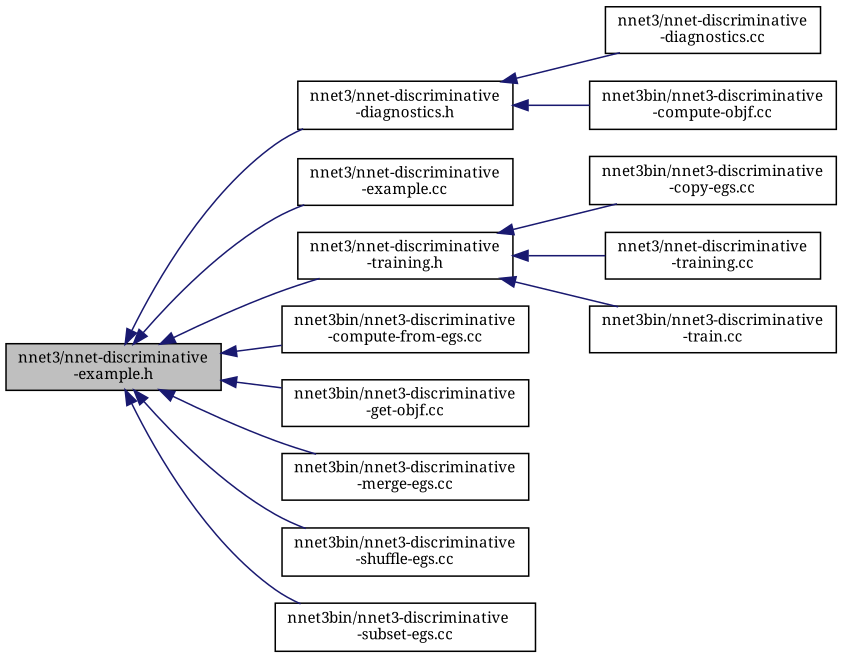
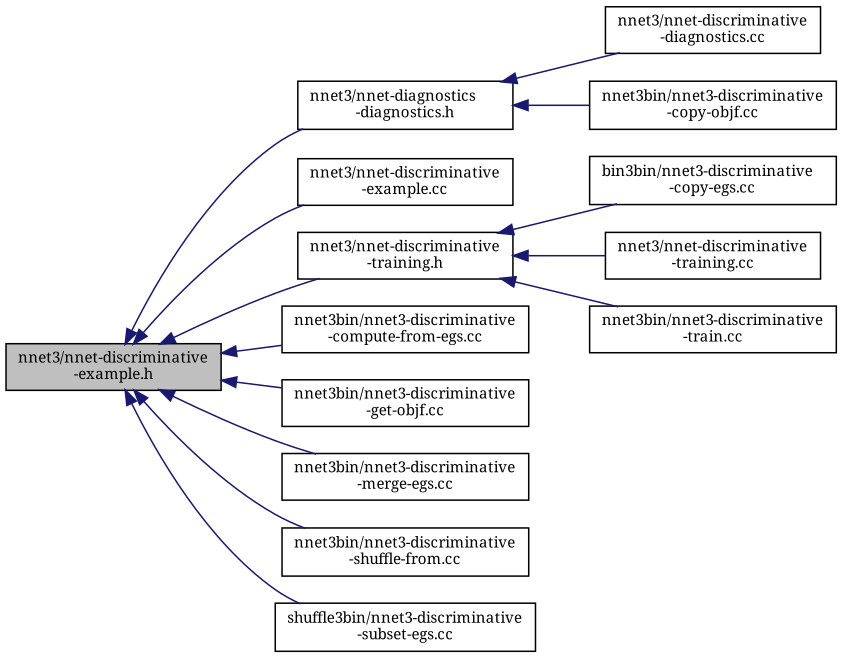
node "nnet3/nnet-discriminative -diagnostics.h": label "nnet3/nnet-discriminative -diagnostics.h" -> "nnet3/nnet-diagnostics -diagnostics.h"
node "nnet3bin/nnet3-discriminative -compute-objf.cc": label "nnet3bin/nnet3-discriminative -compute-objf.cc" -> "nnet3bin/nnet3-discriminative -copy-objf.cc"
node "nnet3bin/nnet3-discriminative -copy-egs.cc": label "nnet3bin/nnet3-discriminative -copy-egs.cc" -> "bin3bin/nnet3-discriminative -copy-egs.cc"
node "nnet3bin/nnet3-discriminative -shuffle-egs.cc": label "nnet3bin/nnet3-discriminative -shuffle-egs.cc" -> "nnet3bin/nnet3-discriminative -shuffle-from.cc"
node "nnet3bin/nnet3-discriminative -subset-egs.cc": label "nnet3bin/nnet3-discriminative -subset-egs.cc" -> "shuffle3bin/nnet3-discriminative -subset-egs.cc"
